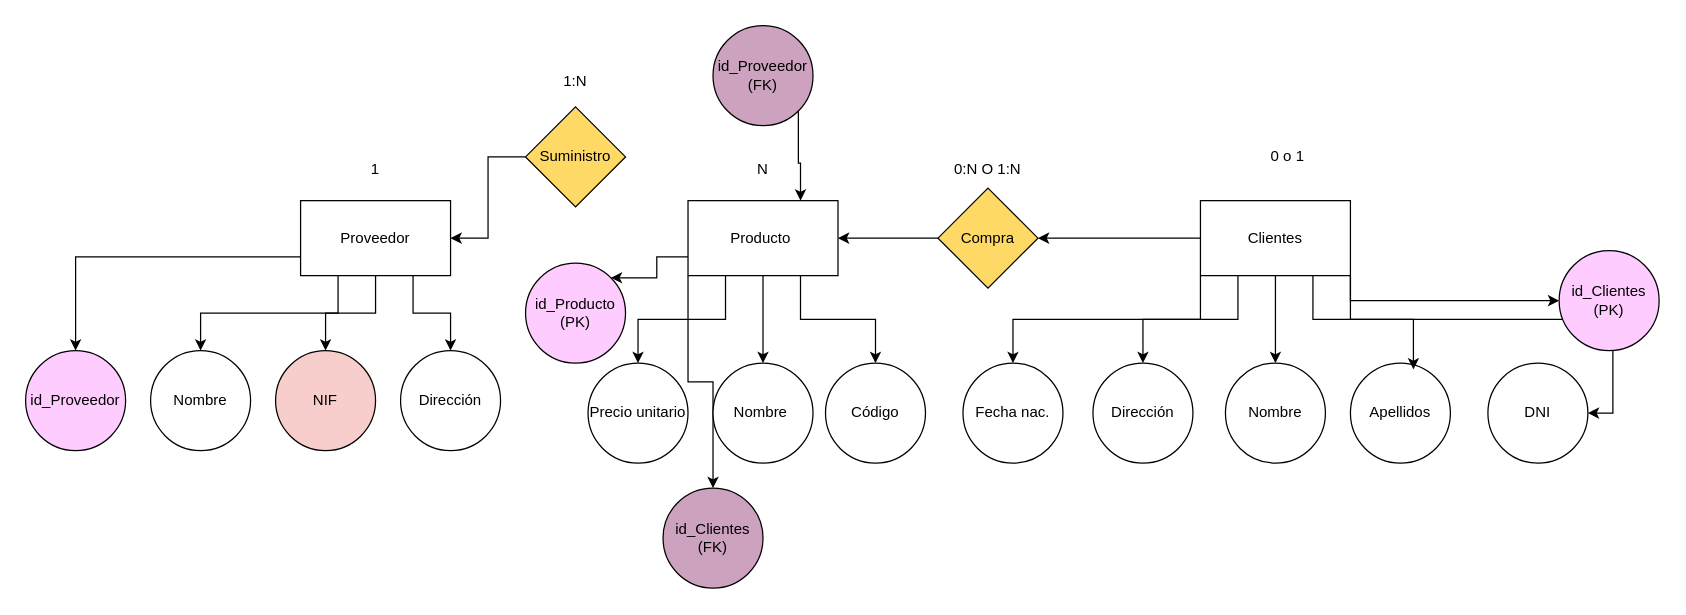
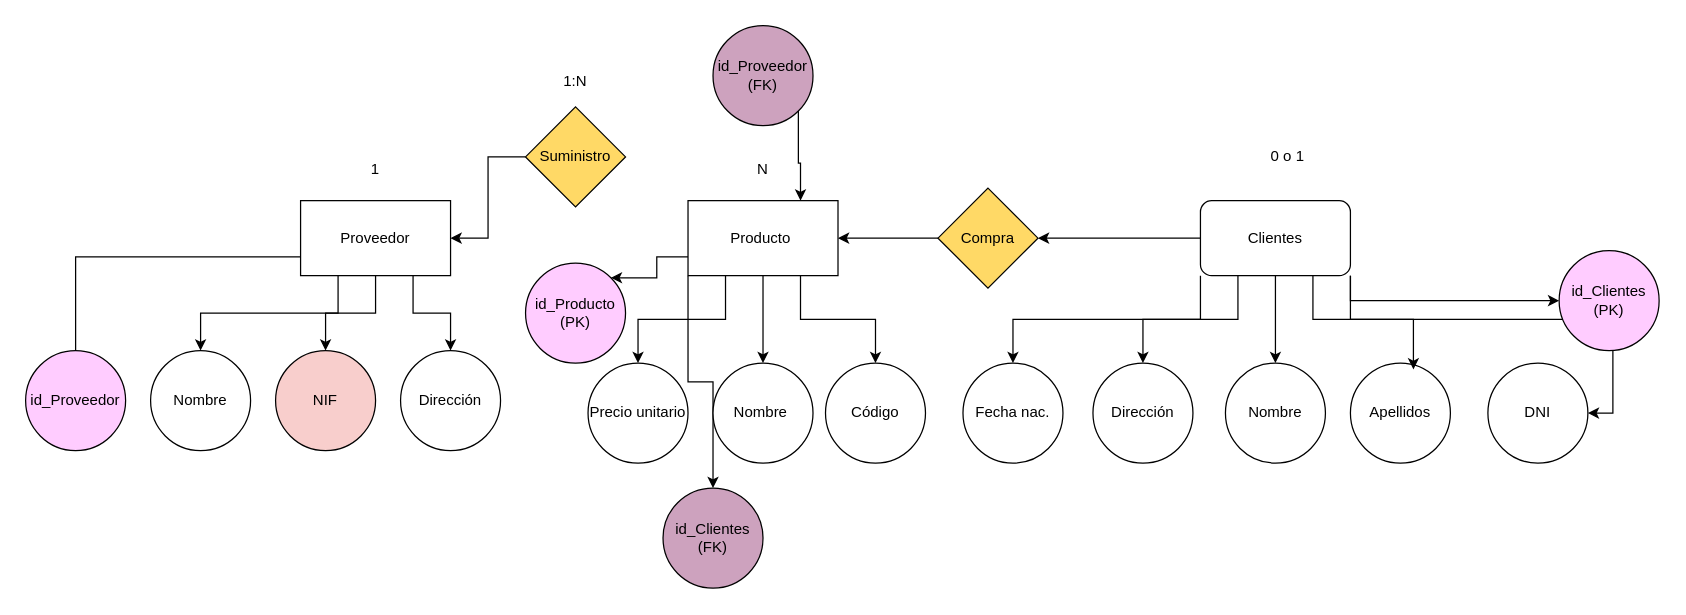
node "0:N O 1:N": removed
node "Clientes": shape rectangle -> rounded rectangle
edge "Proveedor" -> "id_Proveedor": arrowhead classic -> none
